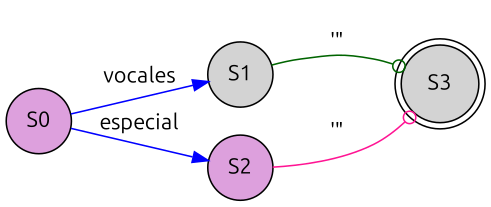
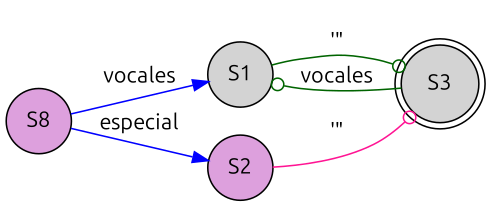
edge "S3" -> "S1": added, label "vocales"
node "S0": label "S0" -> "S8"
